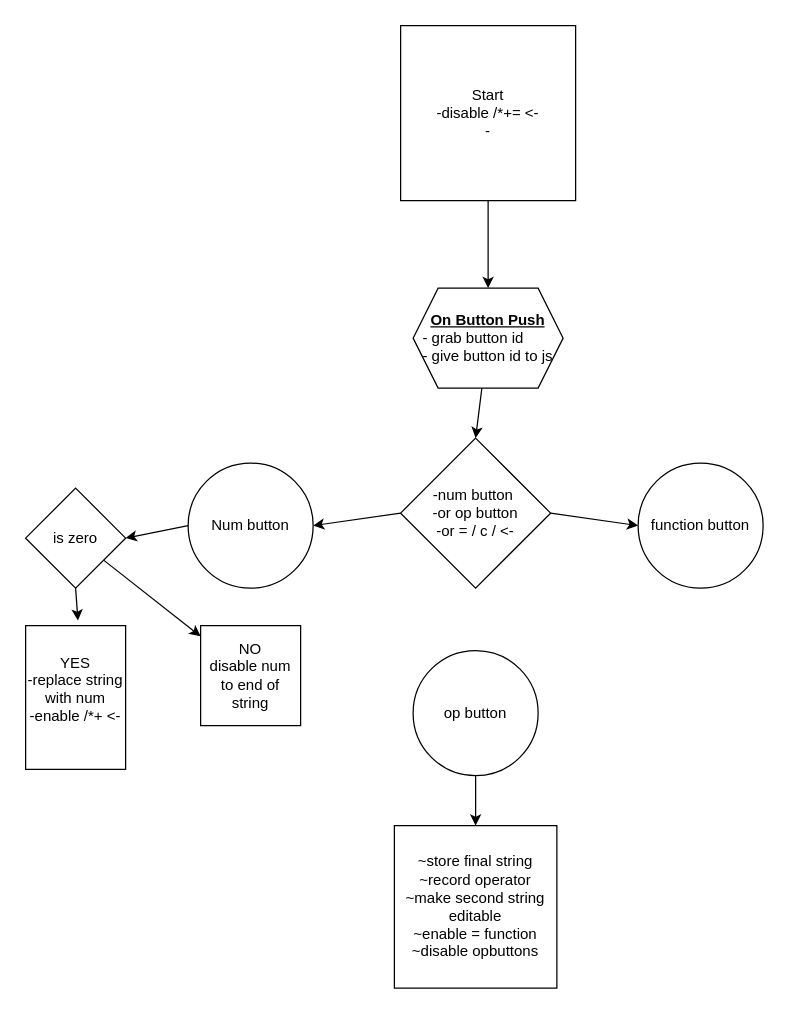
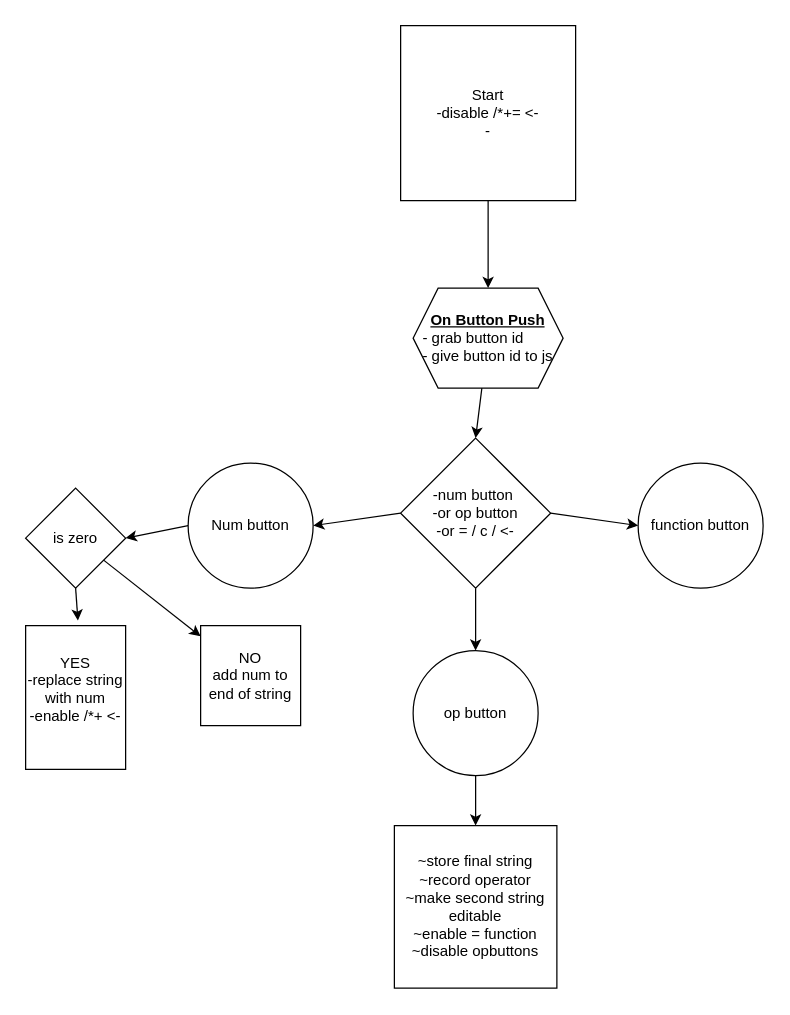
edge "-num button -or op button -or = / c / <-" -> "op button": added
node "NO disable num to end of string": label "NO disable num to end of string" -> "NO add num to end of string"
